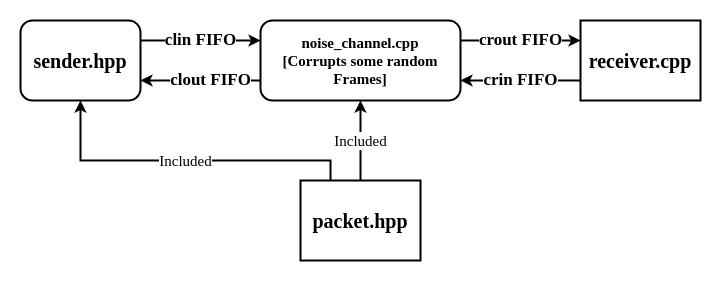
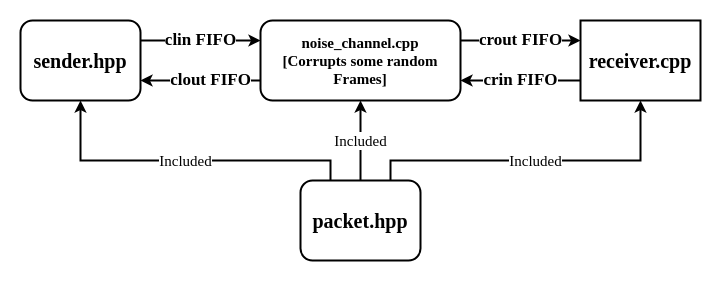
edge "packet.hpp" -> "receiver.cpp": added, label "Included"
node "packet.hpp": shape rectangle -> rounded rectangle
